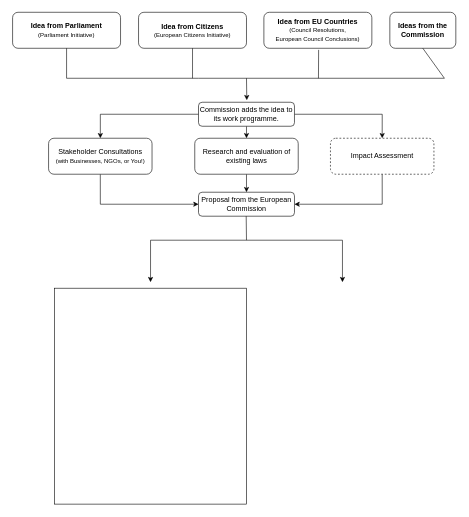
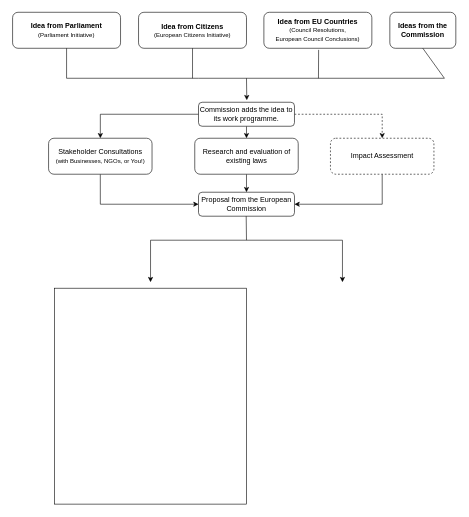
edge "Commission adds the idea to its work programme." -> "Impact Assessment": style solid -> dashed
